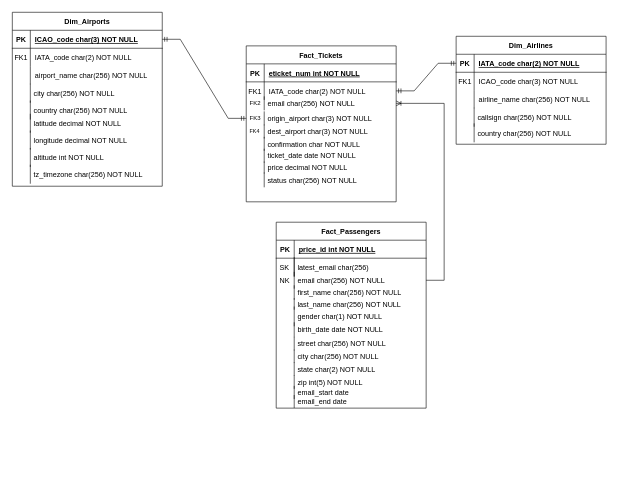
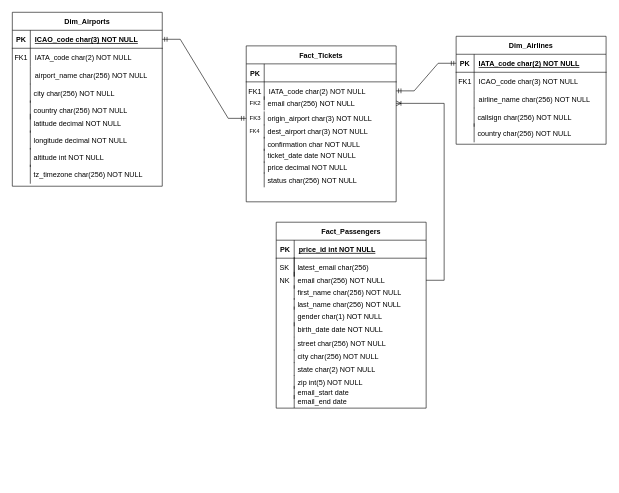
node "eticket_num int NOT NULL": removed
